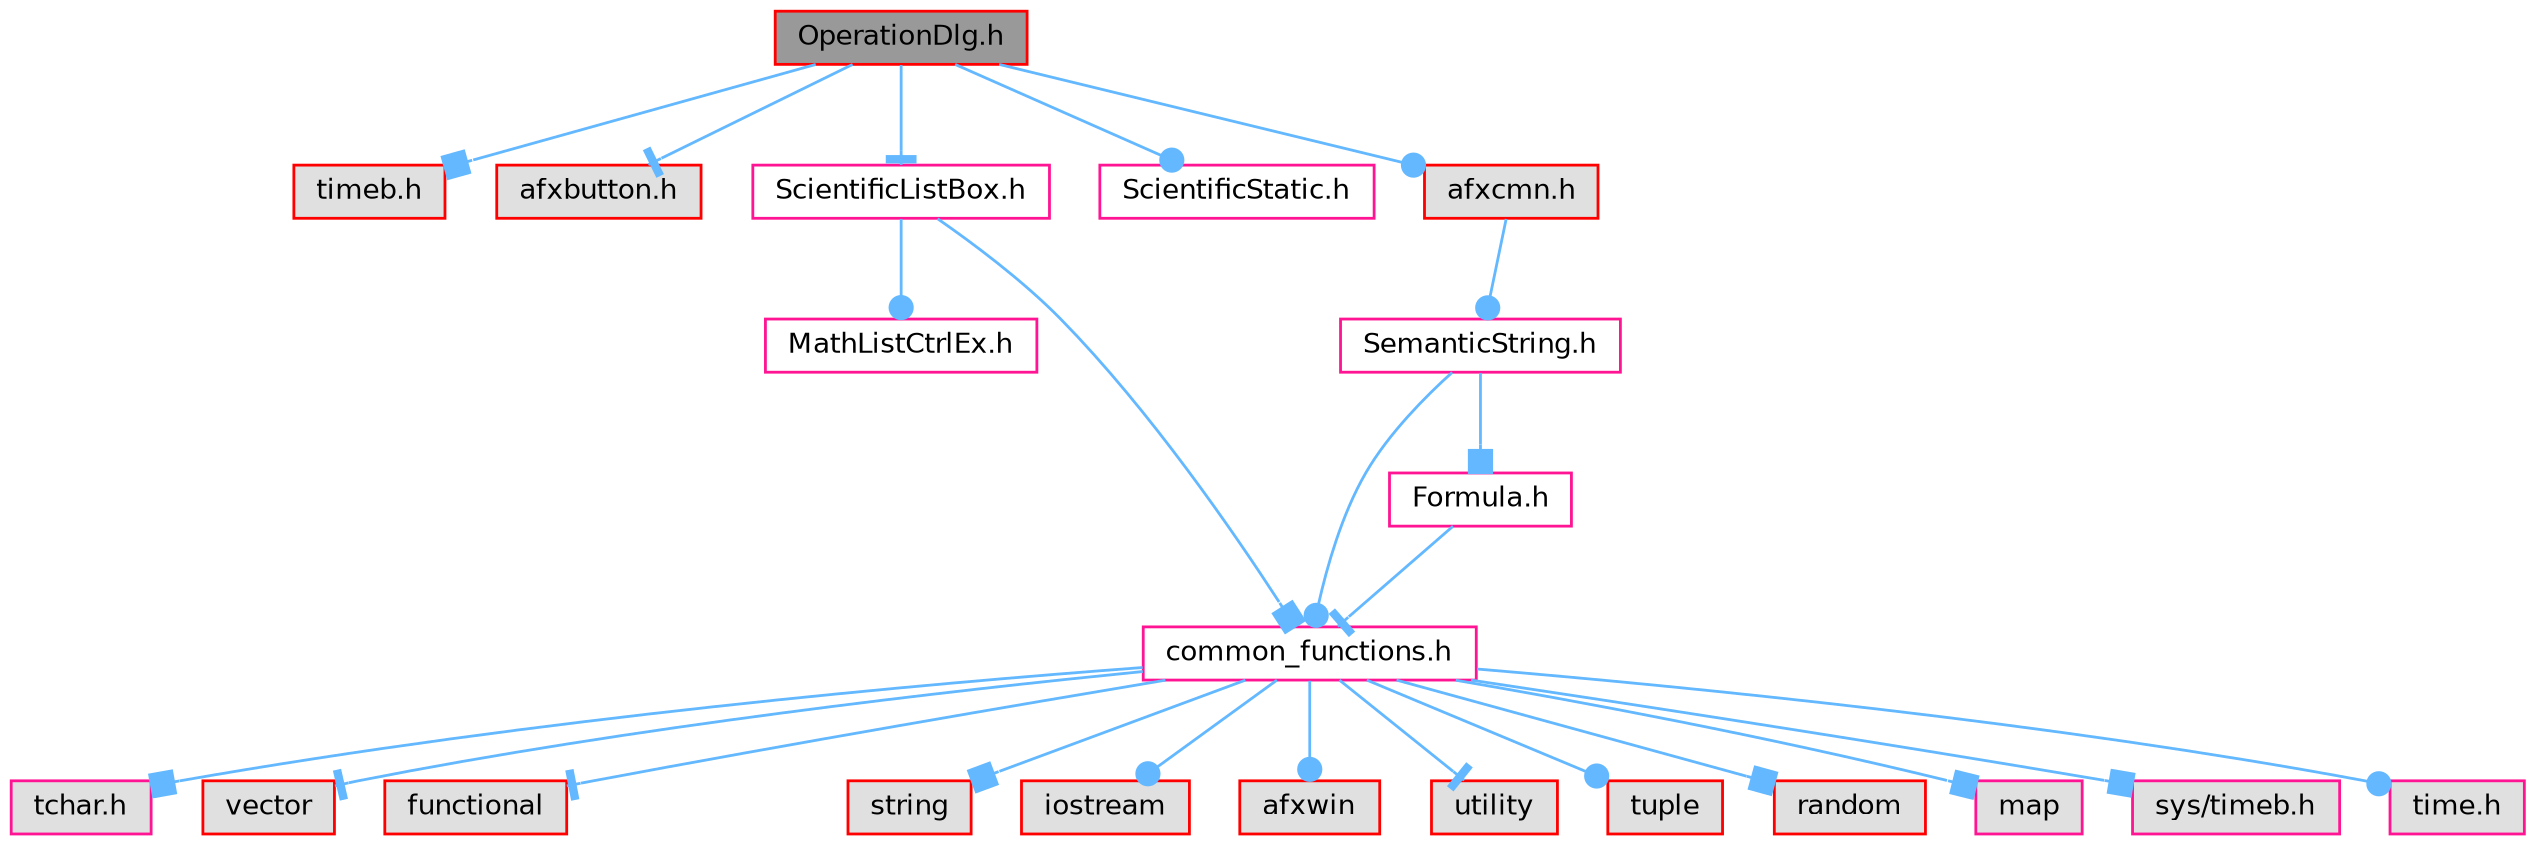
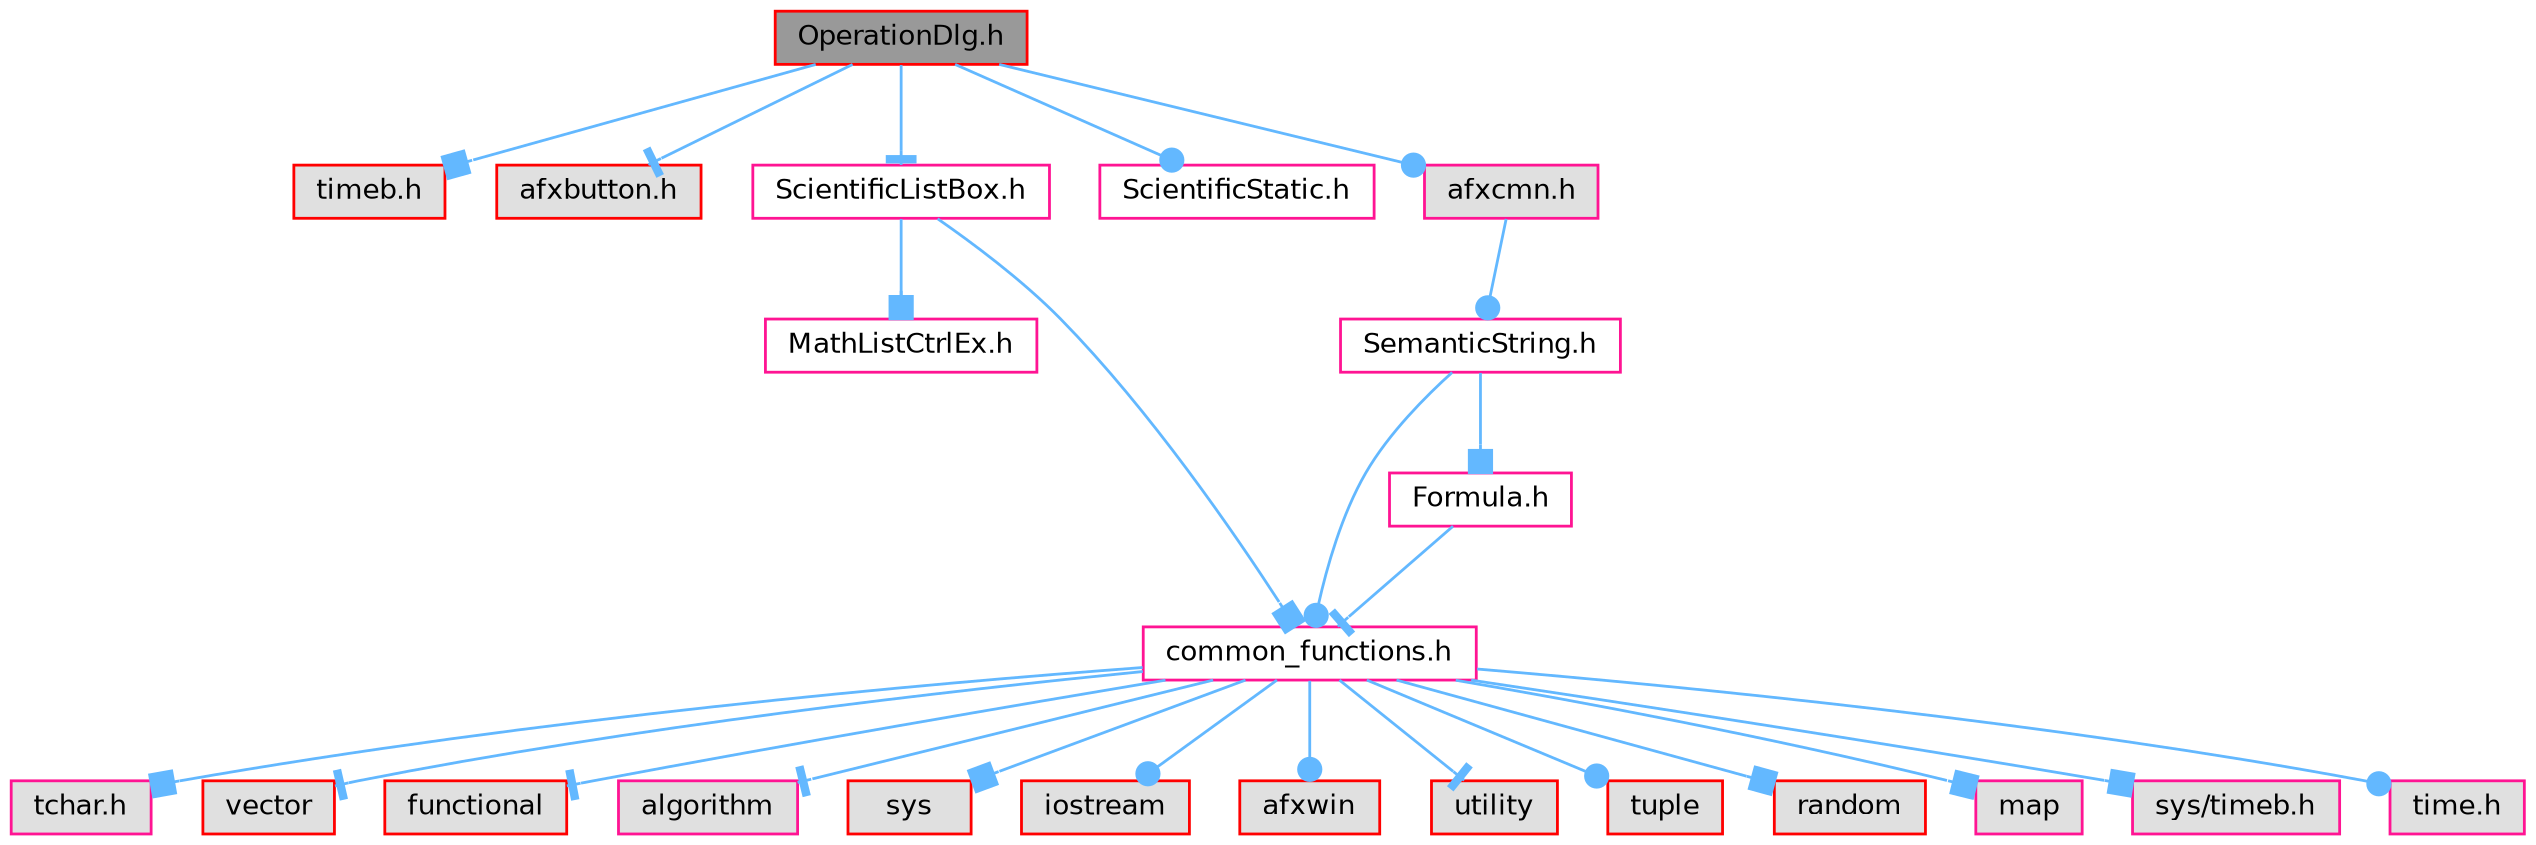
node "afxcmn.h": color red -> deeppink
edge "ScientificListBox.h" -> "MathListCtrlEx.h": arrowhead dot -> box
node "algorithm": added
node "string": label "string" -> "sys"
